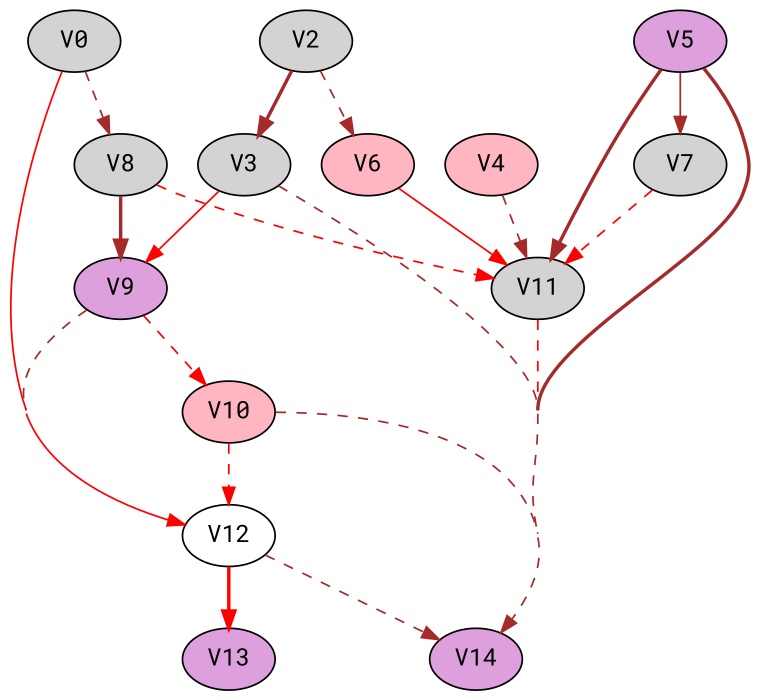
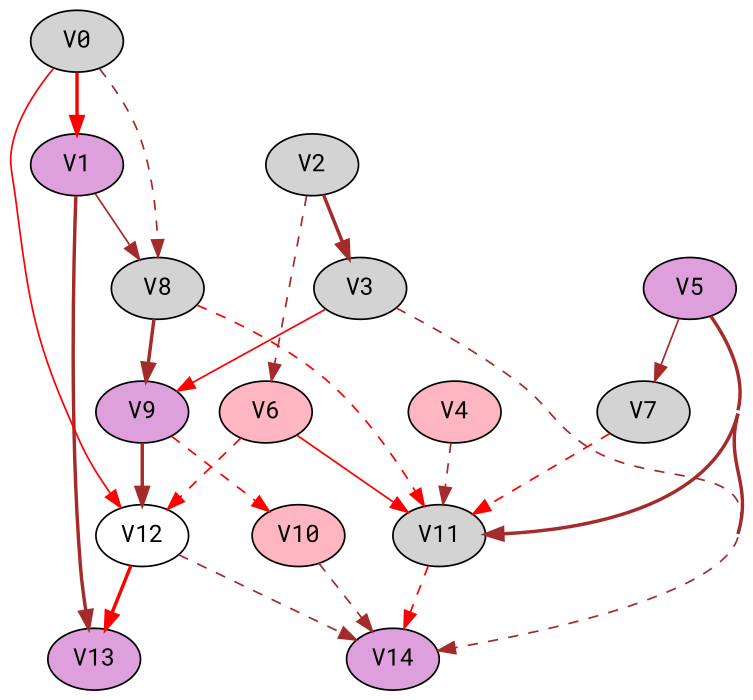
node "V1": added
edge "V9" -> "V12": style dashed -> bold
edge "V10" -> "V12": now "V6" -> "V12"
